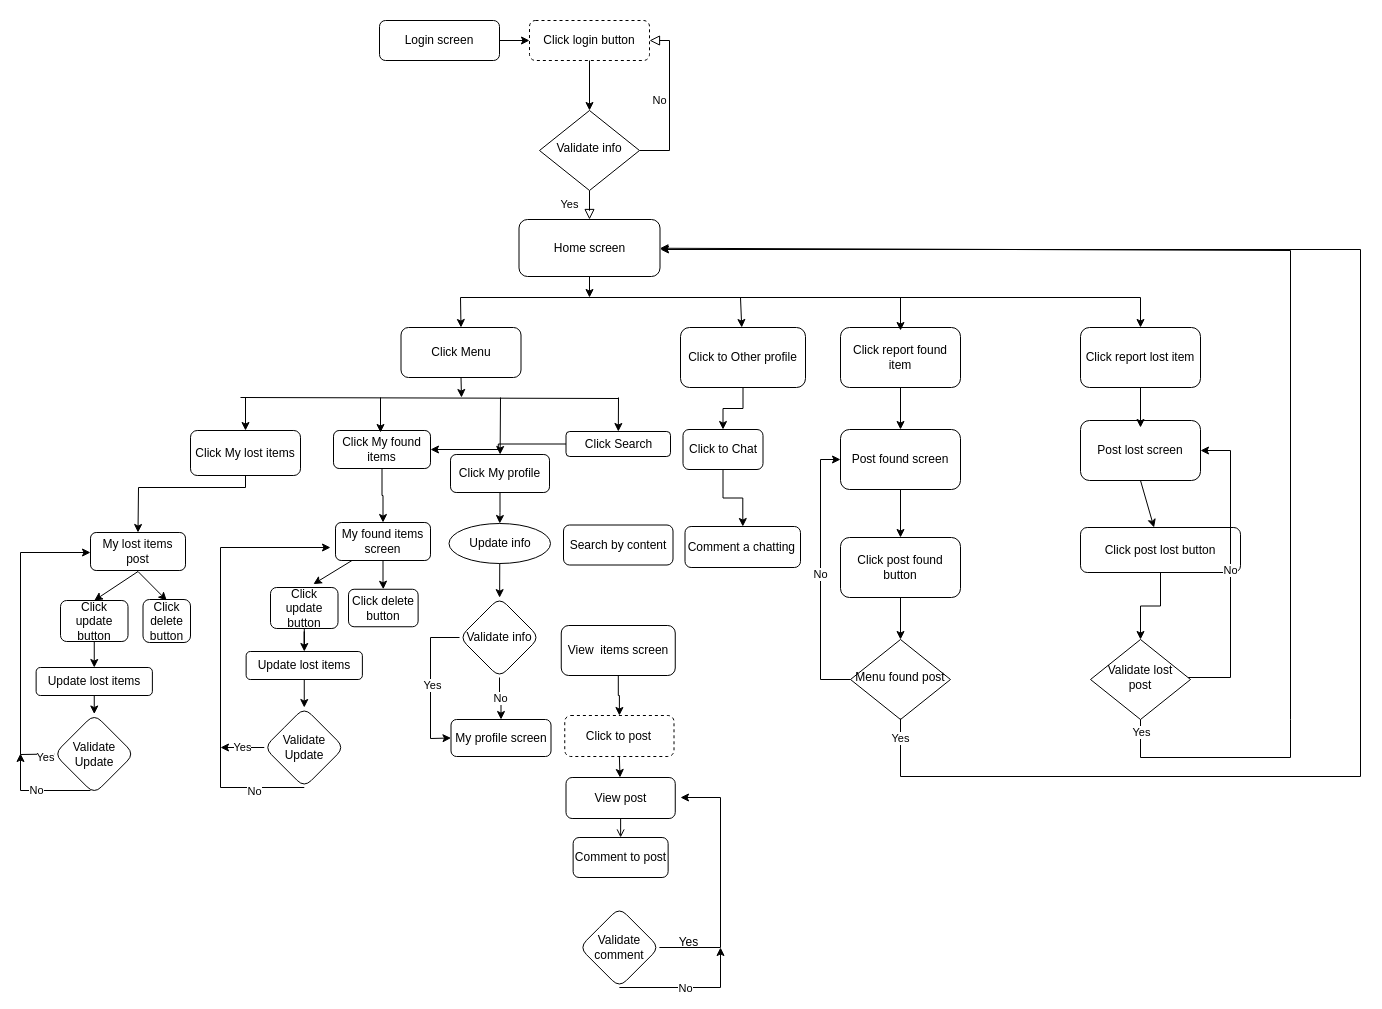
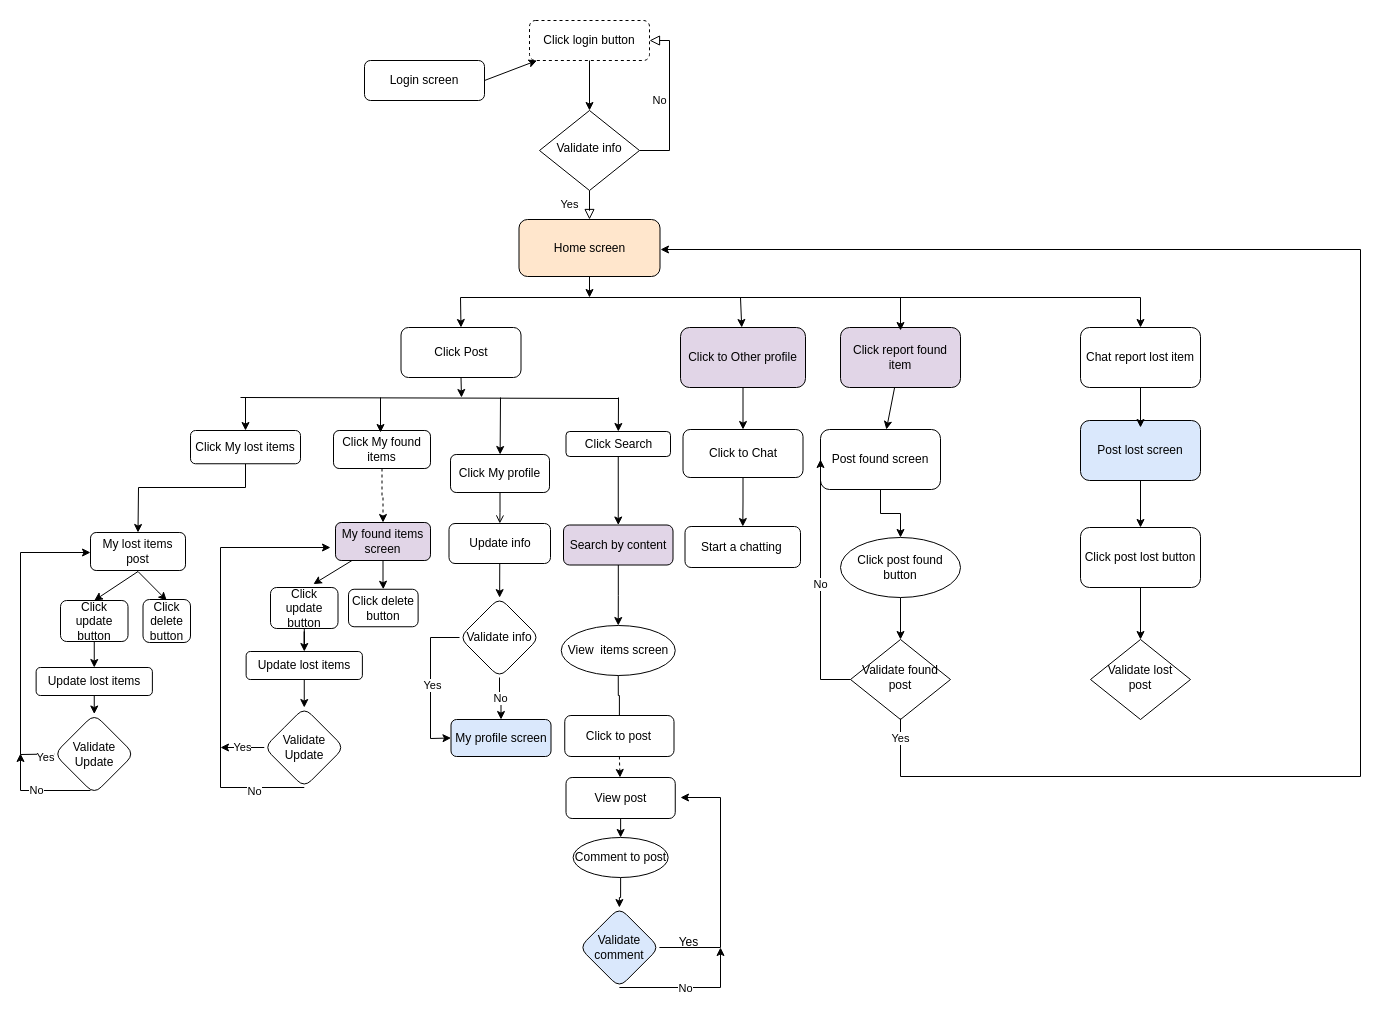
node "Login screen": moved (440, 41) -> (425, 81)
node "Home screen": fillcolor #ffffff -> #ffe6cc
node "Click Menu": label "Click Menu" -> "Click Post"
node "Click to Other profile": fillcolor #ffffff -> #e1d5e7
node "Click report found item": fillcolor #ffffff -> #e1d5e7
node "Click report lost item": label "Click report lost item" -> "Chat report lost item"
edge "Click Search" -> "Click My found items": now "Click Search" -> "Search by content"
node "Click to Chat": size 80x40 -> 120x48
node "Post lost screen": fillcolor #ffffff -> #dae8fc
node "Click My lost items": size 110x45 -> 110x33
node "Post found screen": moved (901, 460) -> (881, 460)
edge "Click My found items" -> "My found items screen": style solid -> dashed
edge "Click My profile" -> "Update info": arrowhead classic -> open
node "My found items screen": fillcolor #ffffff -> #e1d5e7
node "Update info": shape ellipse -> rounded rectangle
node "Search by content": fillcolor #ffffff -> #e1d5e7
node "Comment a chatting": label "Comment a chatting" -> "Start a chatting"
node "Click post lost button": size 160x45 -> 120x60
node "Click post found button": shape rounded rectangle -> ellipse
edge "Validate lost post" -> "Post lost screen": removed, label "No"
edge "Search by content" -> "View items screen": added
edge "Validate lost post" -> "Home screen": removed, label "Yes"
node "View items screen": shape rounded rectangle -> ellipse
node "Menu found post": label "Menu found post" -> "Validate found post"
edge "View items screen" -> "Click to post": arrowhead classic -> none
node "Click to post": style dashed -> solid
node "My profile screen": fillcolor #ffffff -> #dae8fc
edge "Click to post" -> "View post": style solid -> dashed
edge "View post" -> "Comment to post": arrowhead open -> classic
node "Comment to post": shape rounded rectangle -> ellipse
edge "Comment to post" -> "Validate comment": added
node "Validate comment": fillcolor #ffffff -> #dae8fc
